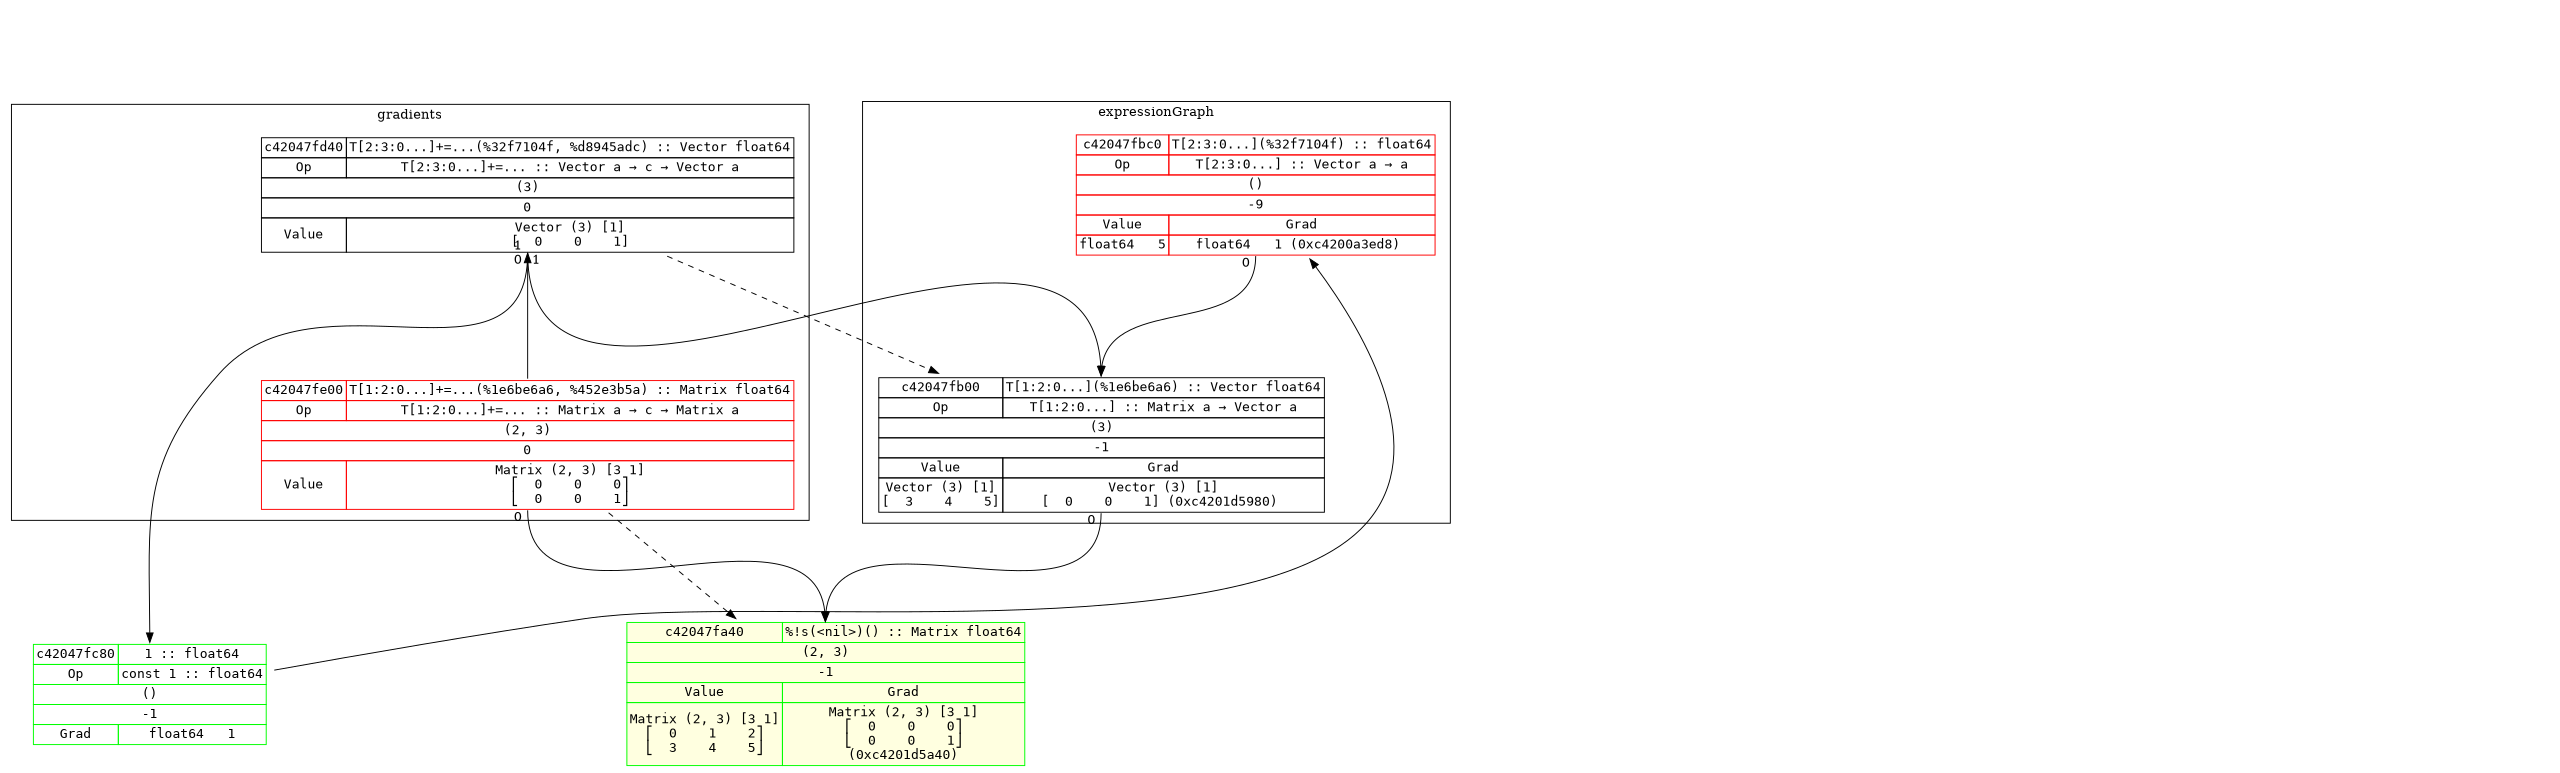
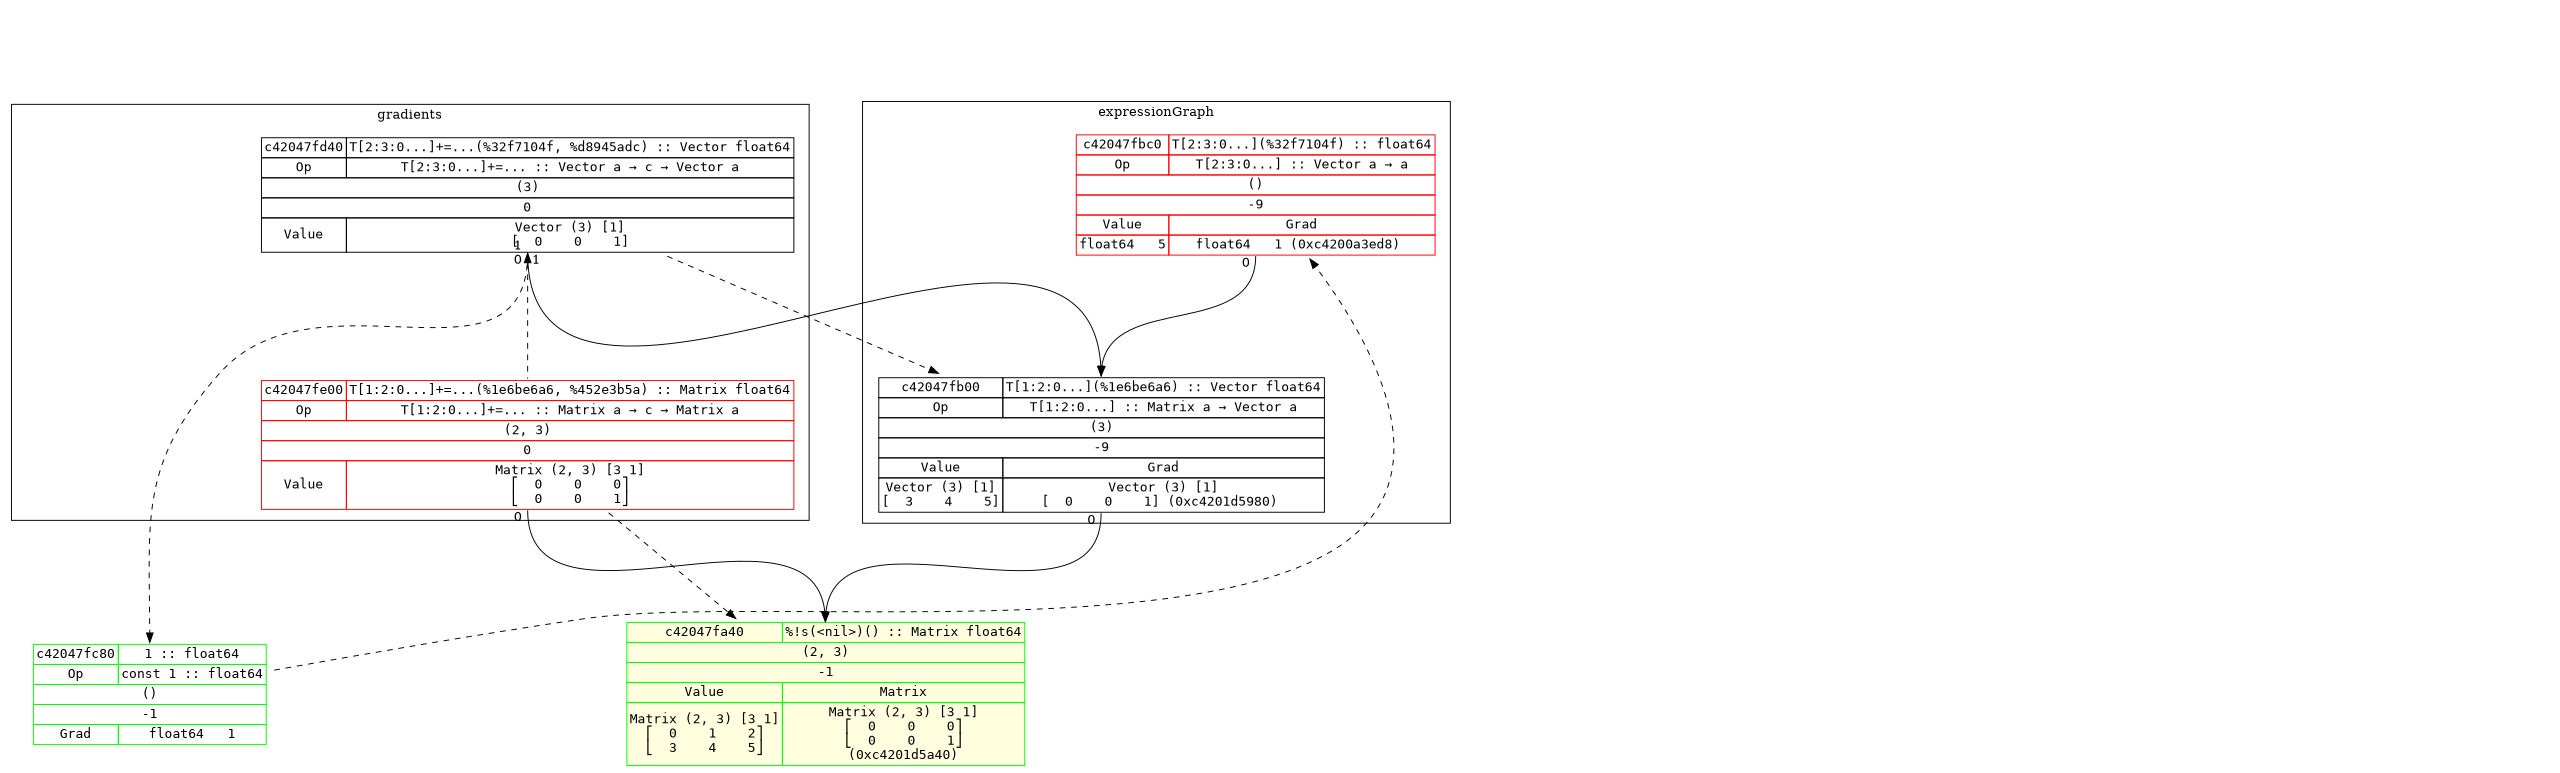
edge "c42047fe00" -> "c42047fd40": style solid -> dashed
edge "c42047fd40" -> "c42047fc80": style solid -> dashed
node "c42047fb00": text "-1" -> "-9"
edge "c42047fc80" -> "c42047fbc0": style solid -> dashed
node "c42047fa40": text "Grad" -> "Matrix"
